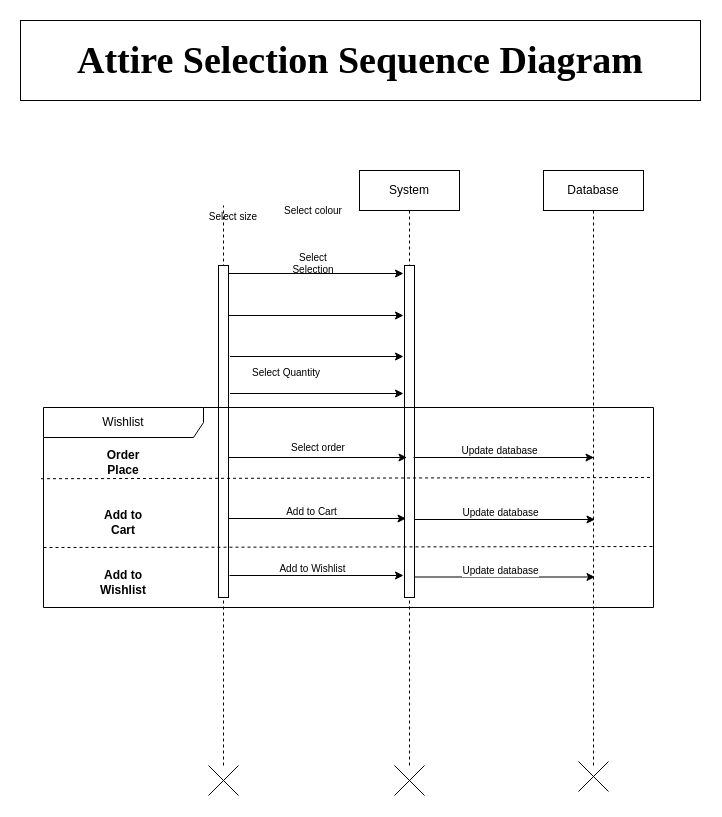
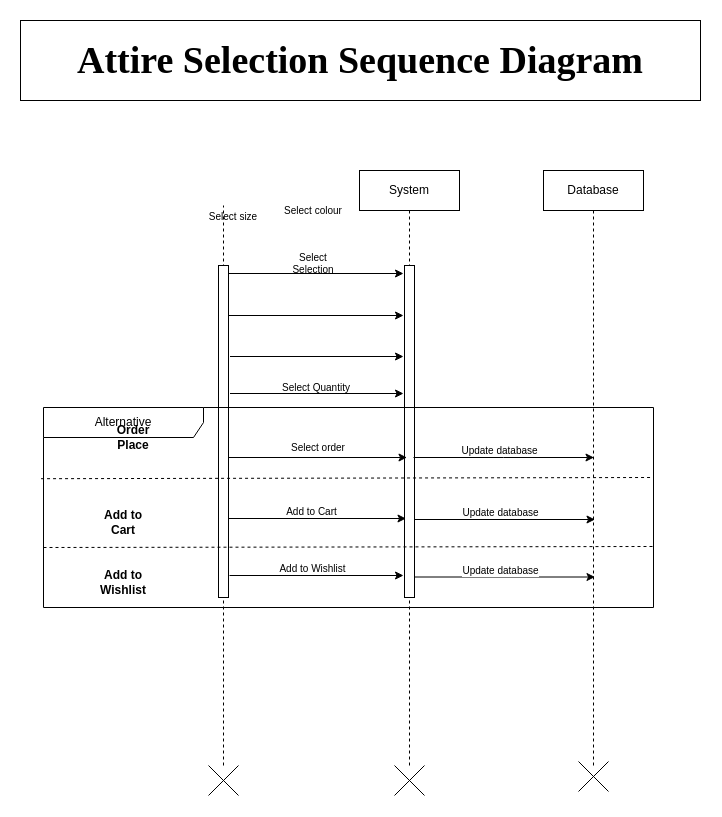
node "Select Quantity": moved (287, 373) -> (317, 388)
node "Wishlist": label "Wishlist" -> "Alternative"
node "Order Place": moved (124, 463) -> (134, 438)
